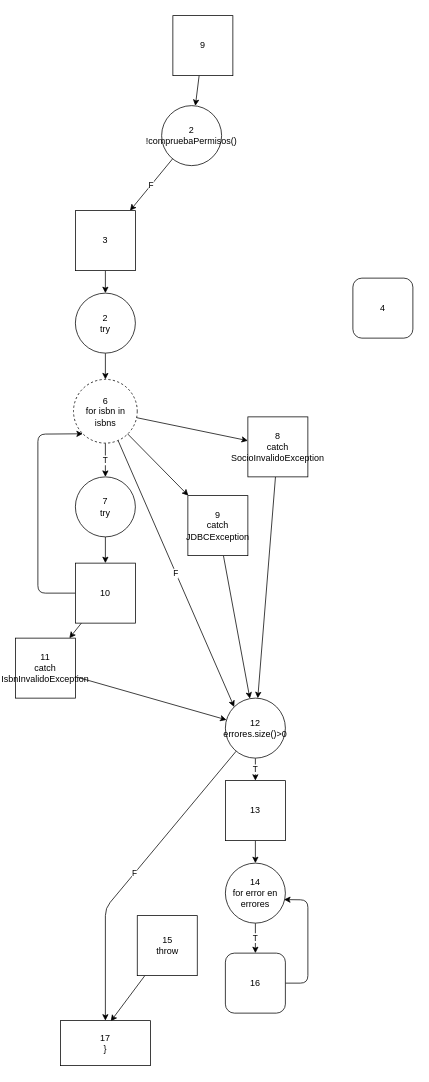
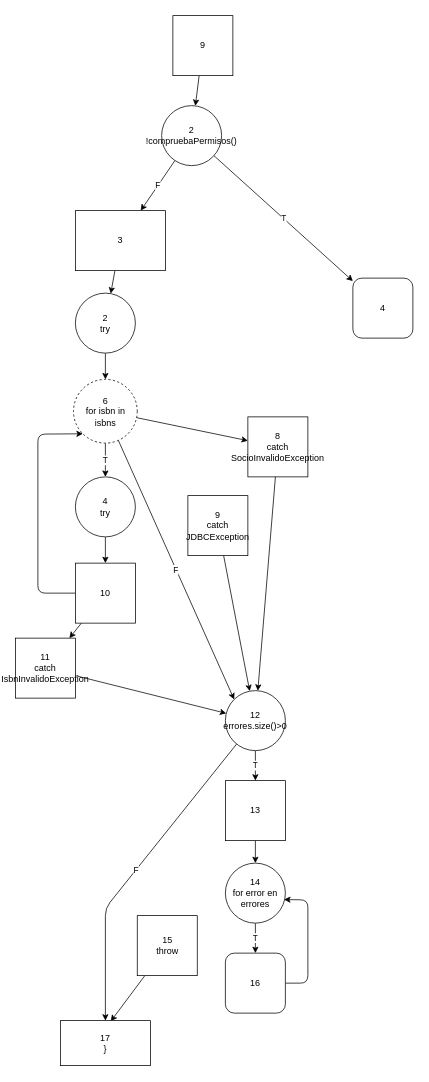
edge "2 !compruebaPermisos()" -> "4": added, label "T"
node "3": size 60x60 -> 90x60
edge "6 for isbn in isbns" -> "9 catch JDBCException": removed
node "7 try": label "7 try" -> "4 try"
node "12 errores.size()>0": moved (255, 728) -> (255, 720)
